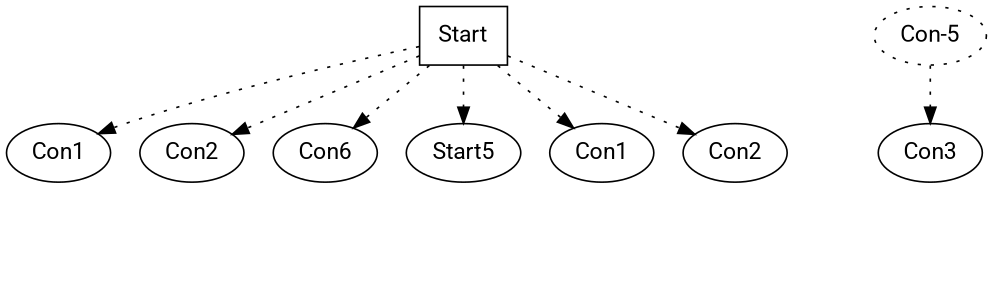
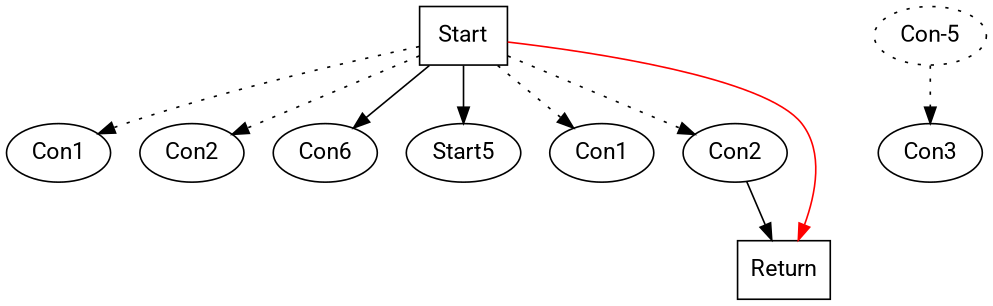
edge "Start" -> "Start5": style dotted -> solid
edge "Start" -> "Con6": style dotted -> solid
node "Return": added
